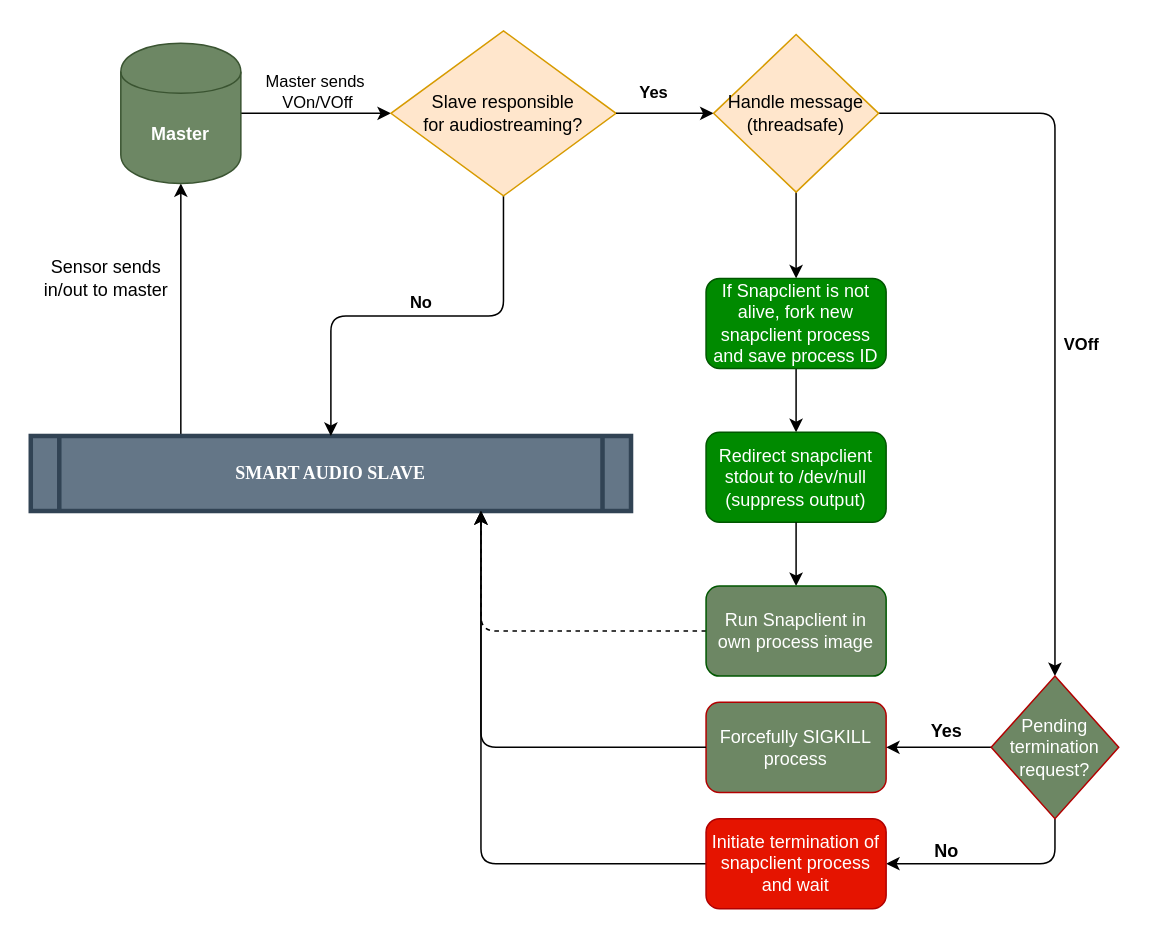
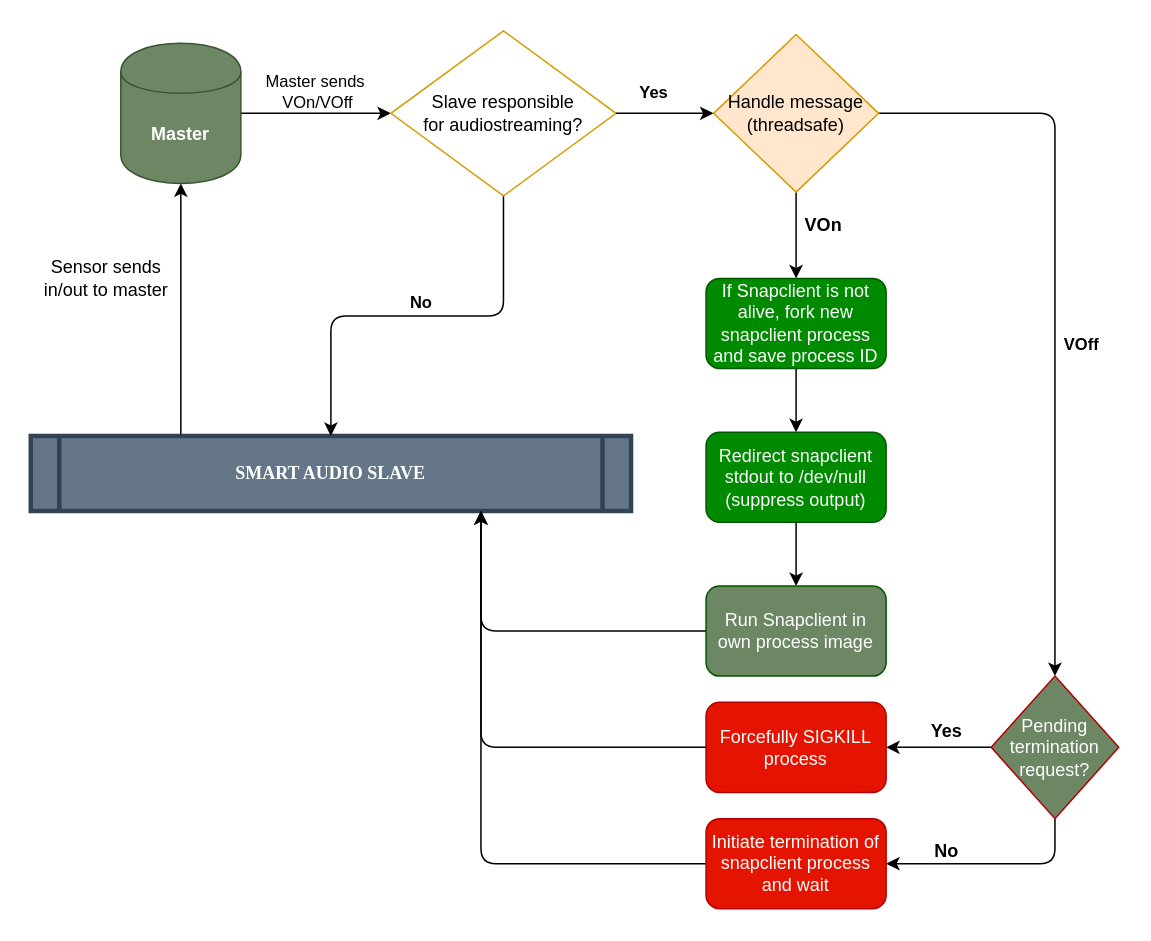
node "Slave responsible for audiostreaming?": fillcolor #ffe6cc -> #ffffff
node "VOn": added
edge "Run Snapclient in own process image" -> "SMART AUDIO SLAVE": style dashed -> solid
node "Forcefully SIGKILL process": fillcolor #6d8764 -> #e51400
